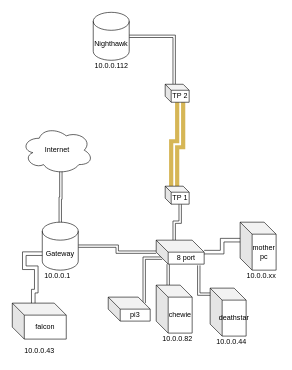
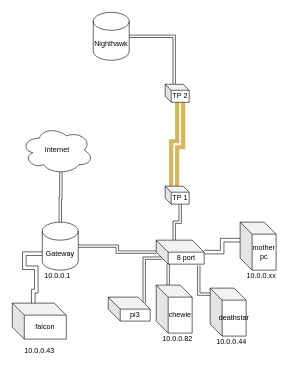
node "10.0.0.112": removed
